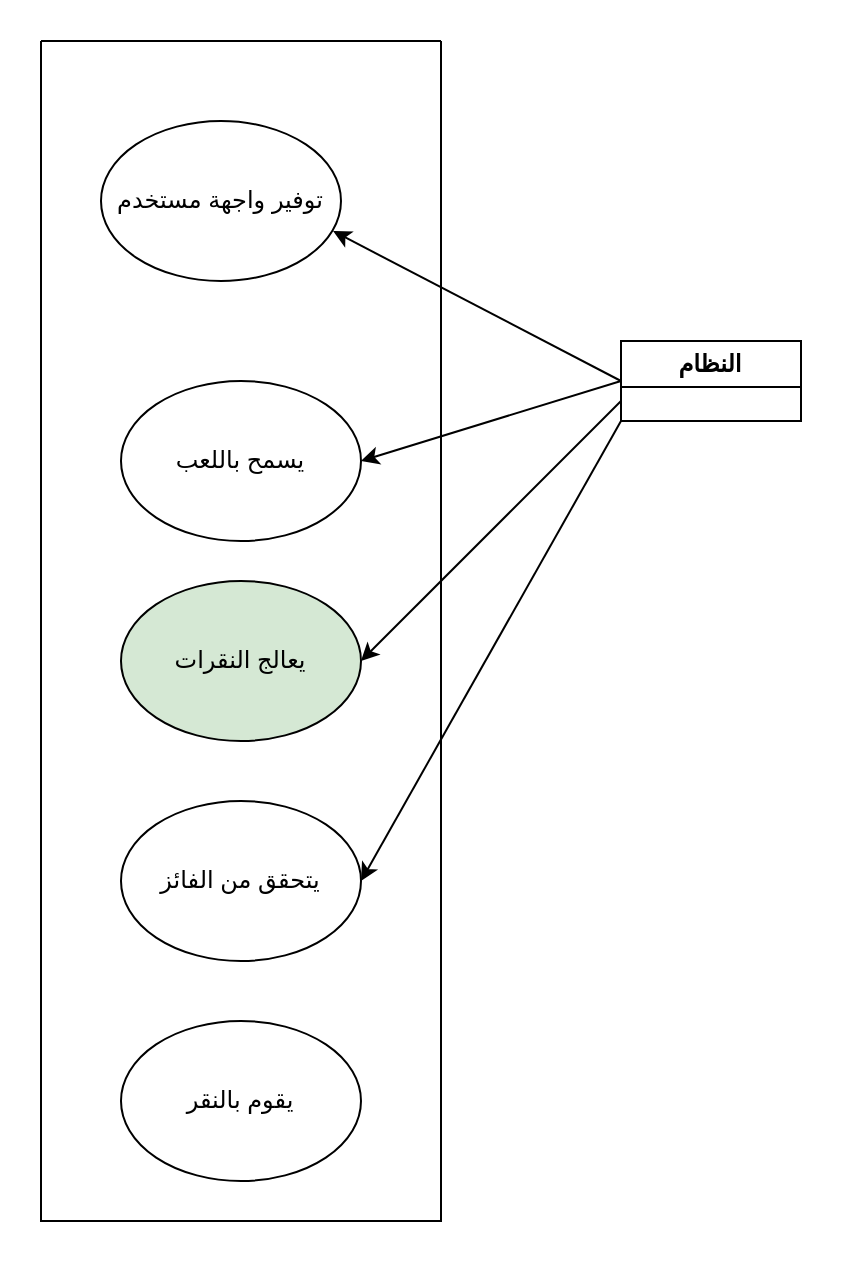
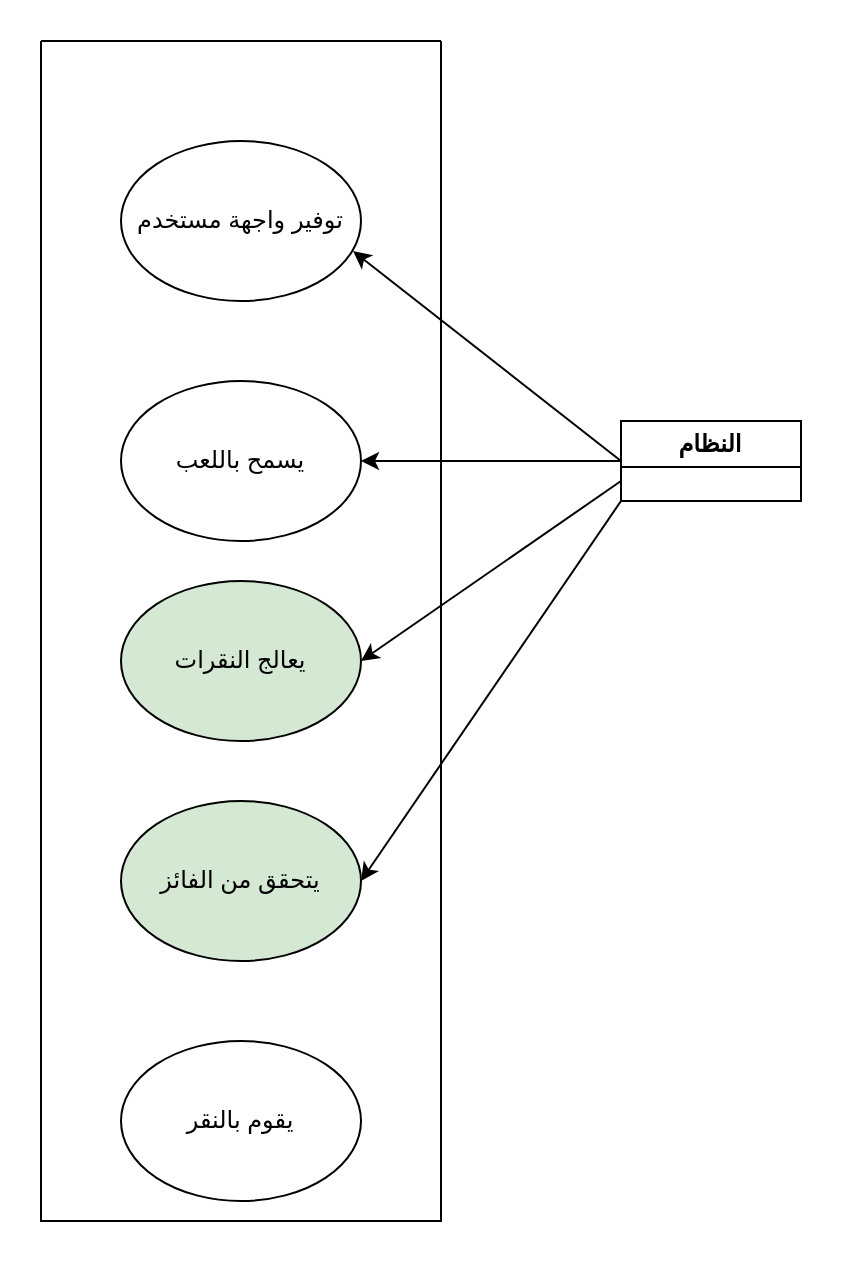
node "توفير واجهة مستخدم": moved (221, 201) -> (241, 221)
node "النظام": moved (711, 381) -> (711, 461)
node "يتحقق من الفائز": fillcolor #ffffff -> #d5e8d4
node "يقوم بالنقر": moved (241, 1101) -> (241, 1121)
